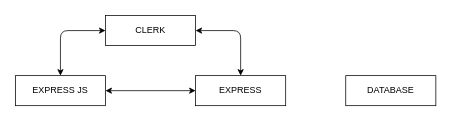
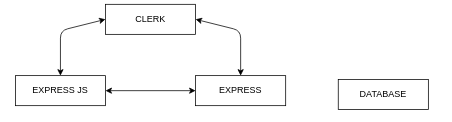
node "CLERK": moved (150, 30) -> (150, 19)
node "DATABASE": moved (390, 90) -> (383, 94)
